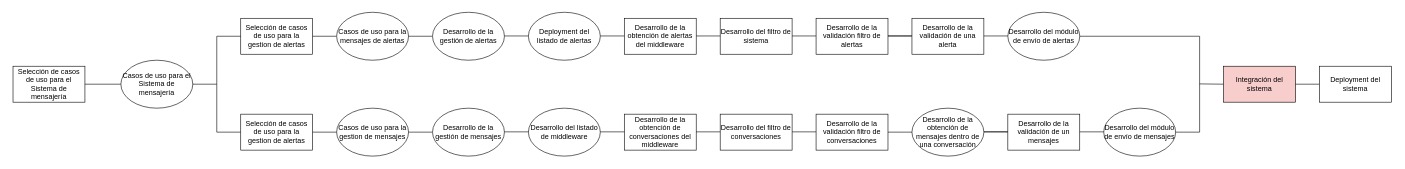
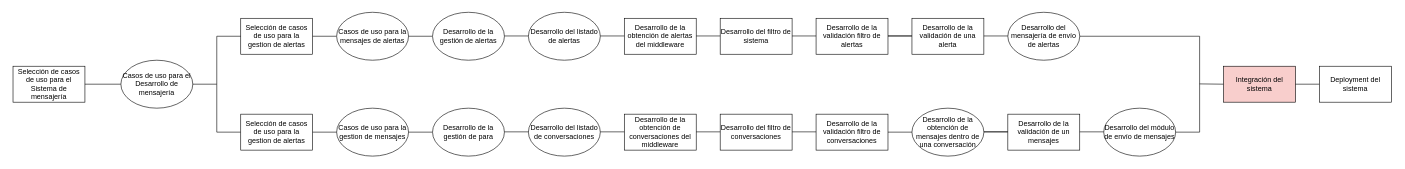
node "Deployment del listado de alertas": label "Deployment del listado de alertas" -> "Desarrollo del listado de alertas"
node "Desarrollo del módulo de envío de alertas": label "Desarrollo del módulo de envío de alertas" -> "Desarrollo del mensajería de envío de alertas"
node "Casos de uso para el Sistema de mensajería": label "Casos de uso para el Sistema de mensajería" -> "Casos de uso para el Desarrollo de mensajería"
node "Desarrollo de la gestión de mensajes": label "Desarrollo de la gestión de mensajes" -> "Desarrollo de la gestión de para"
node "Desarrollo del listado de middleware": label "Desarrollo del listado de middleware" -> "Desarrollo del listado de conversaciones"
